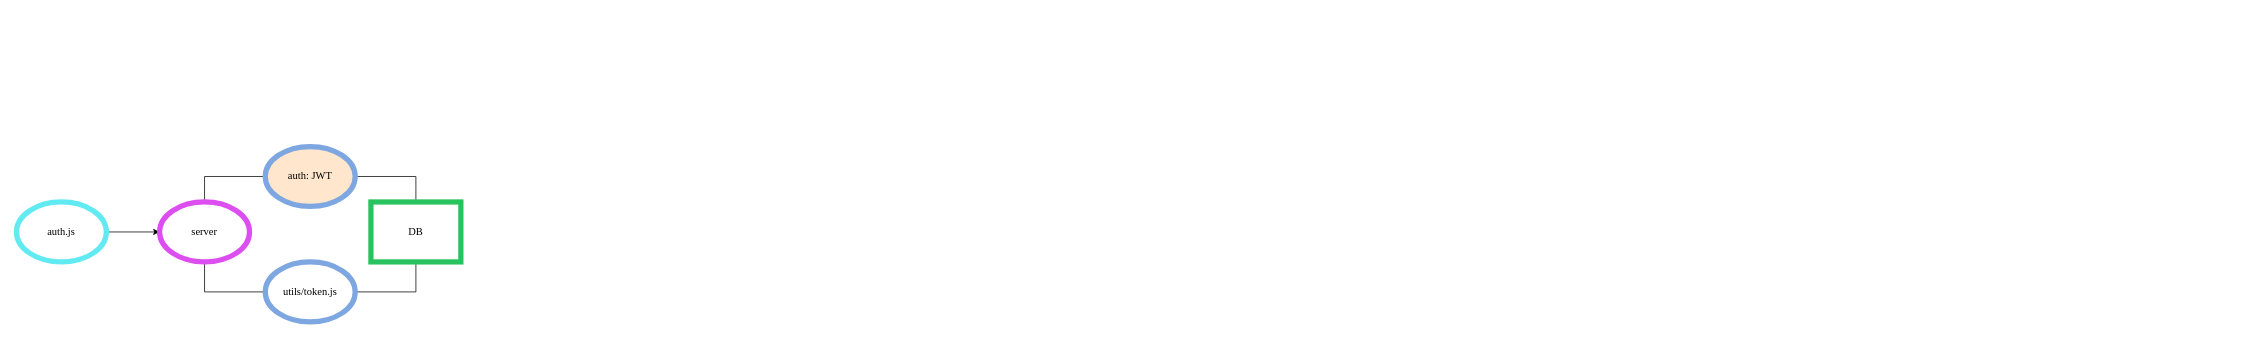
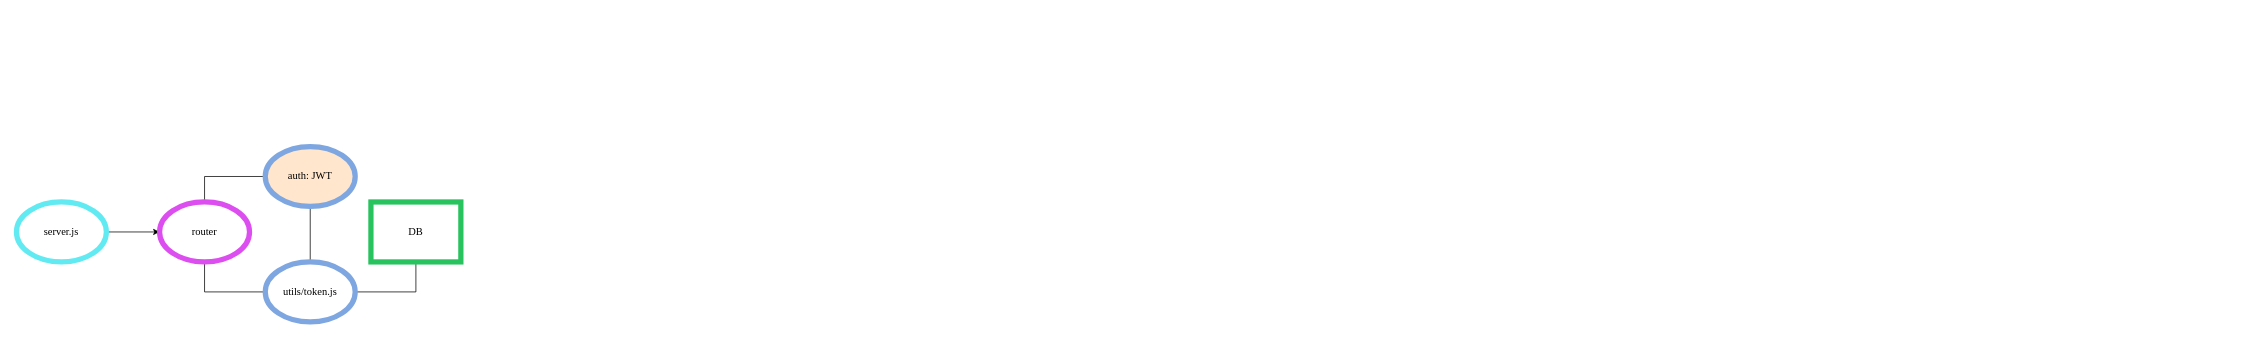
edge "auth: JWT" -- "DB": now "auth: JWT" -- "utils/token.js"
node "auth.js": label "auth.js" -> "server.js"
node "server": label "server" -> "router"
